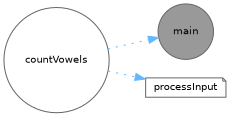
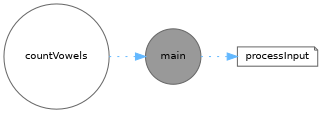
edge "countVowels" -> "processInput": now "main" -> "processInput"
